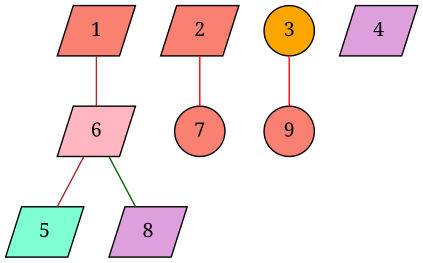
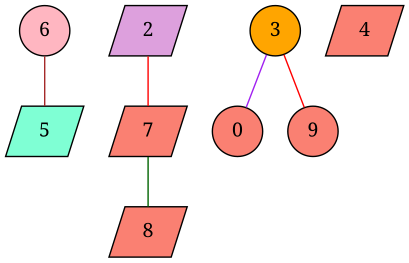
node "1": removed
node "2": fillcolor salmon -> plum
node "4": fillcolor plum -> salmon
node "6": shape parallelogram -> circle
node "7": shape circle -> parallelogram
node "0": added
edge "6" -- "8": now "7" -- "8"
node "8": fillcolor plum -> salmon
